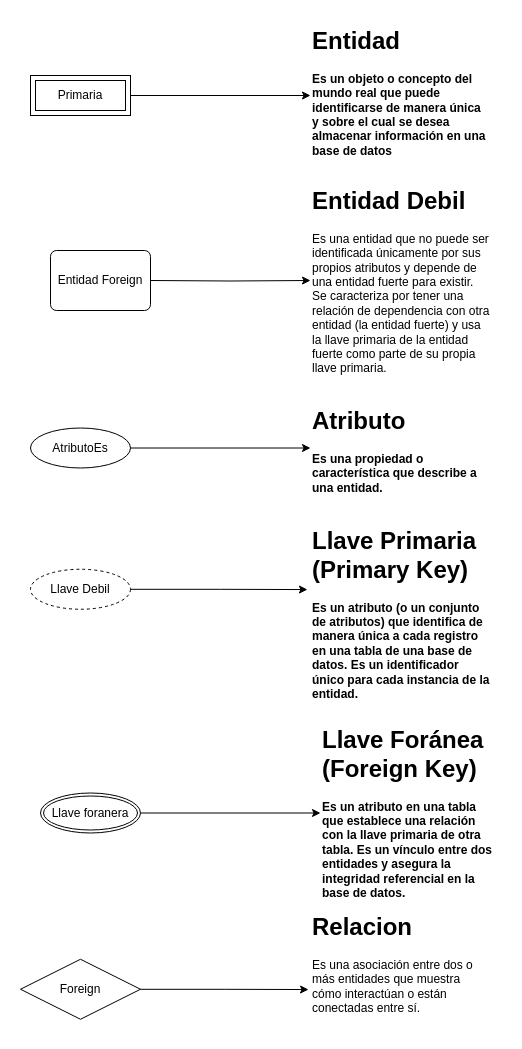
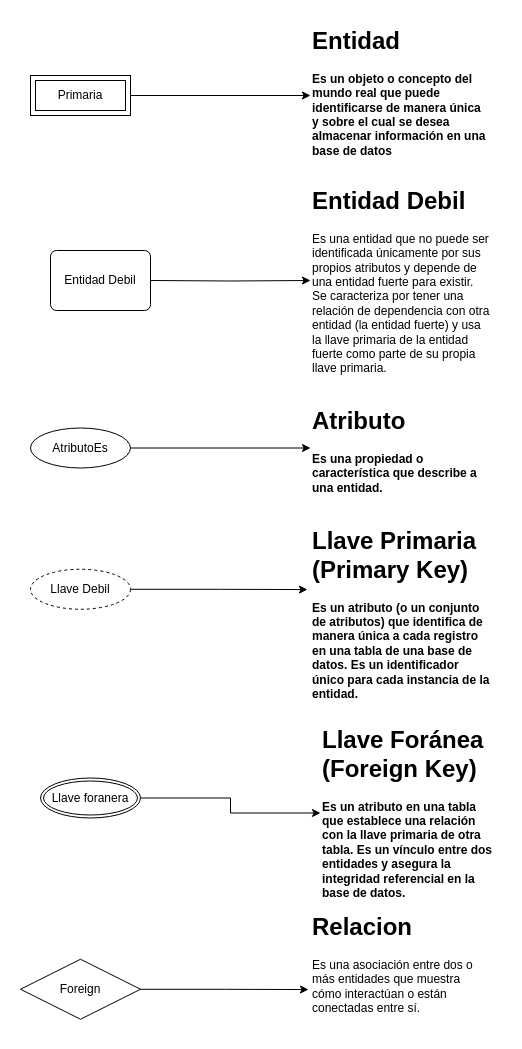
node "Entidad Foreign": label "Entidad Foreign" -> "Entidad Debil"
node "Llave foranera": moved (91, 813) -> (91, 798)
